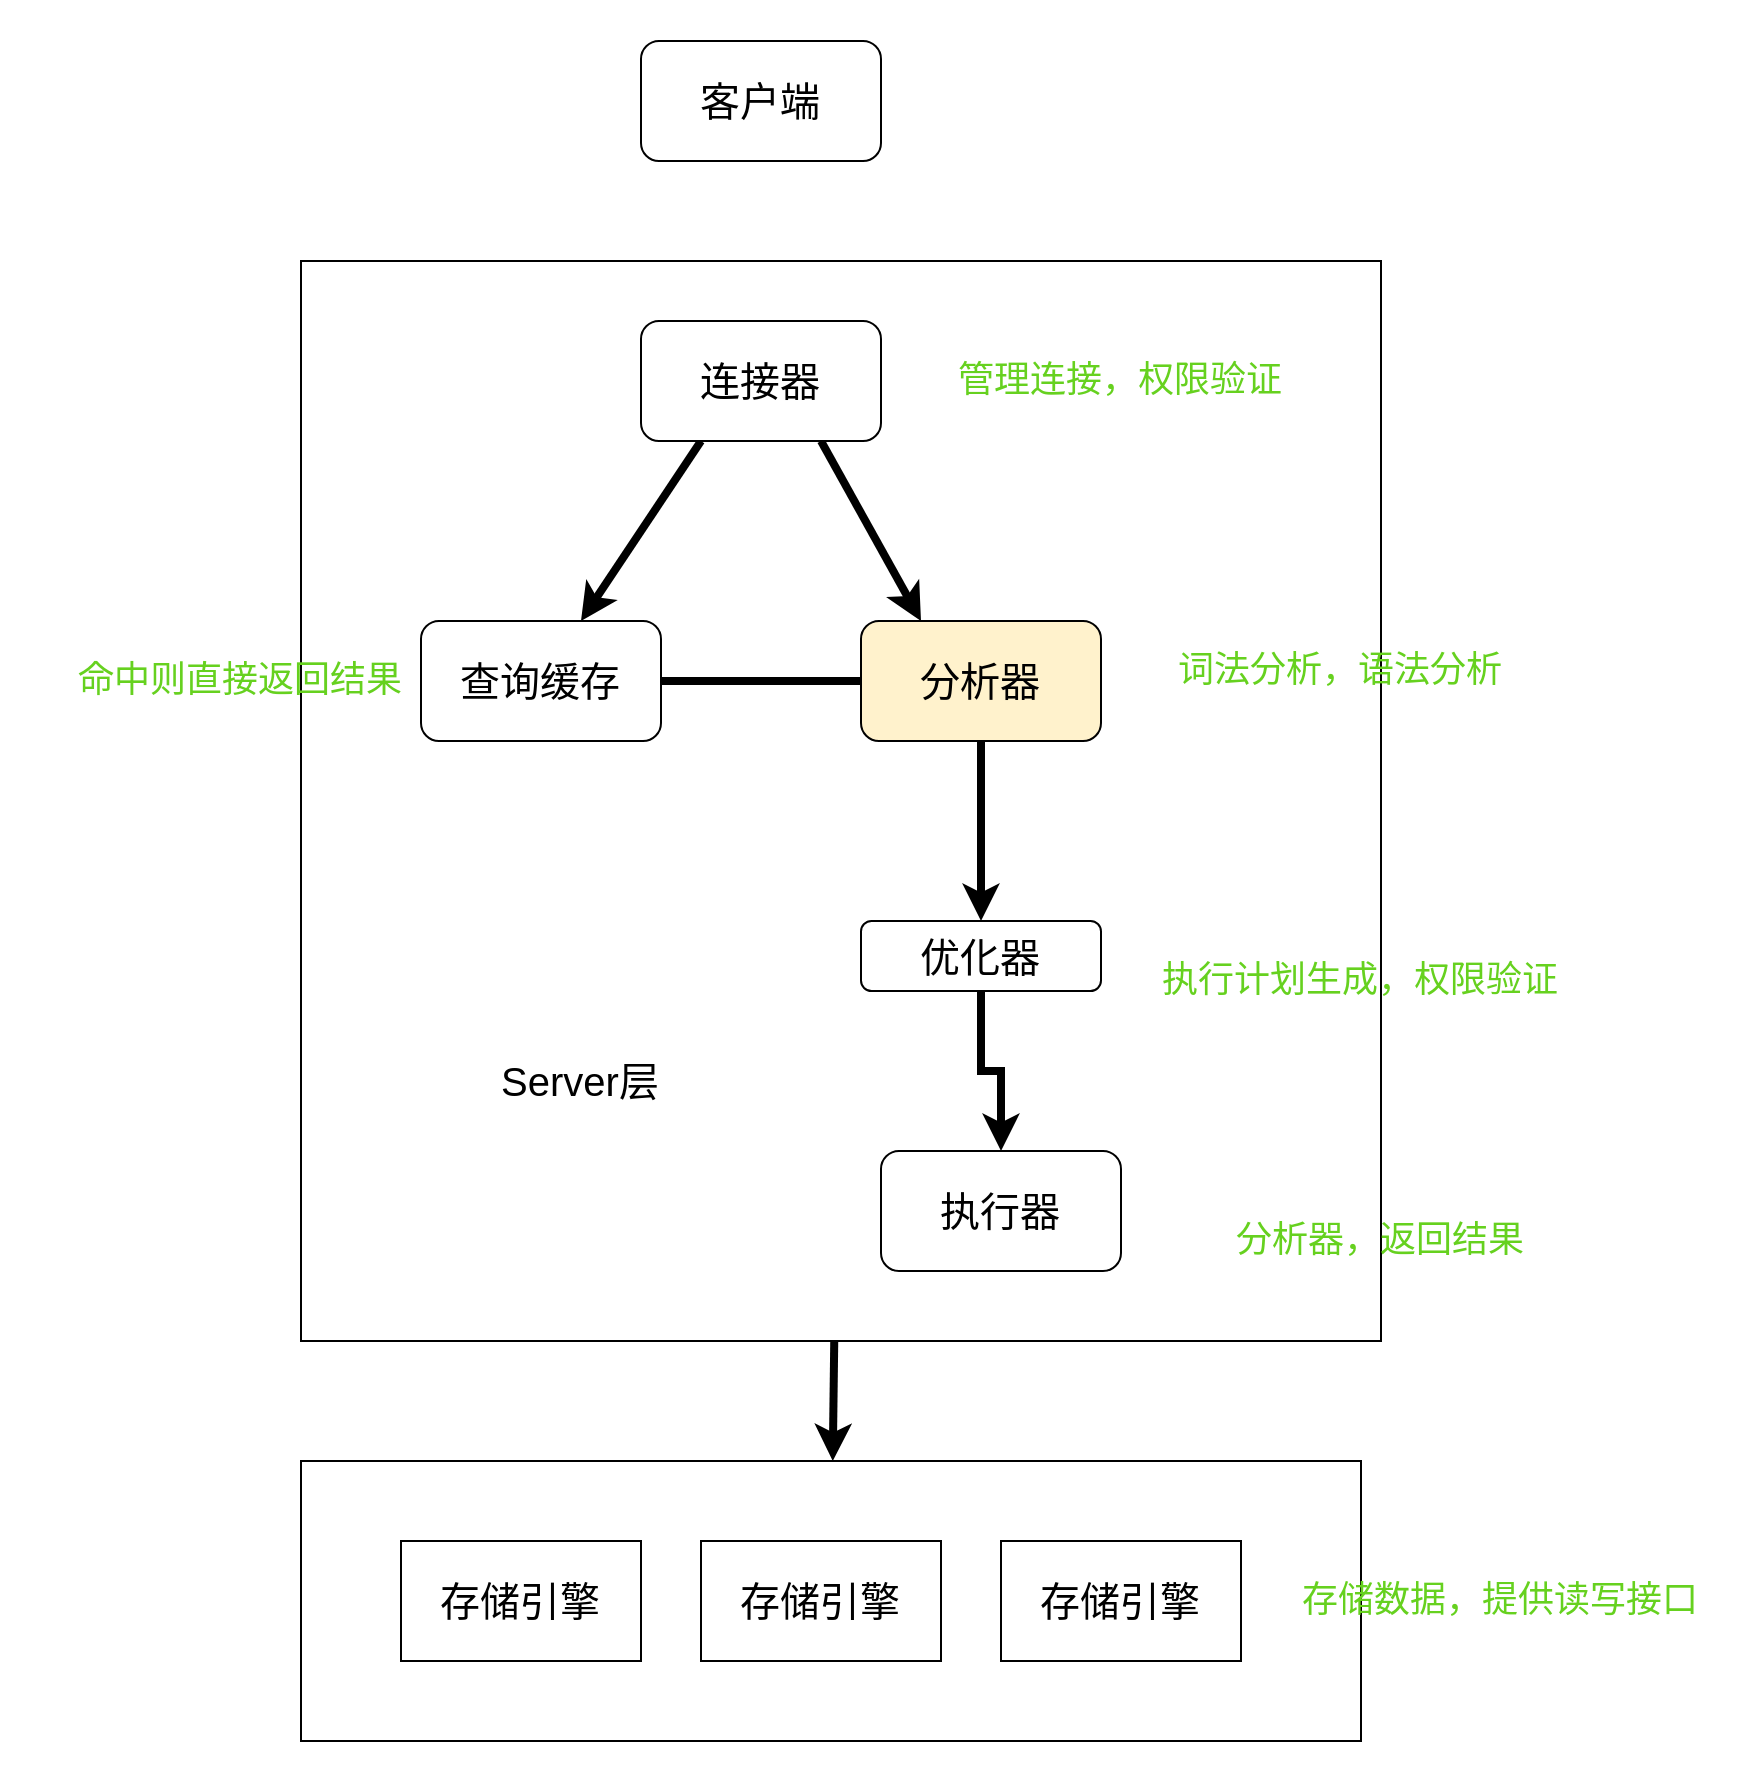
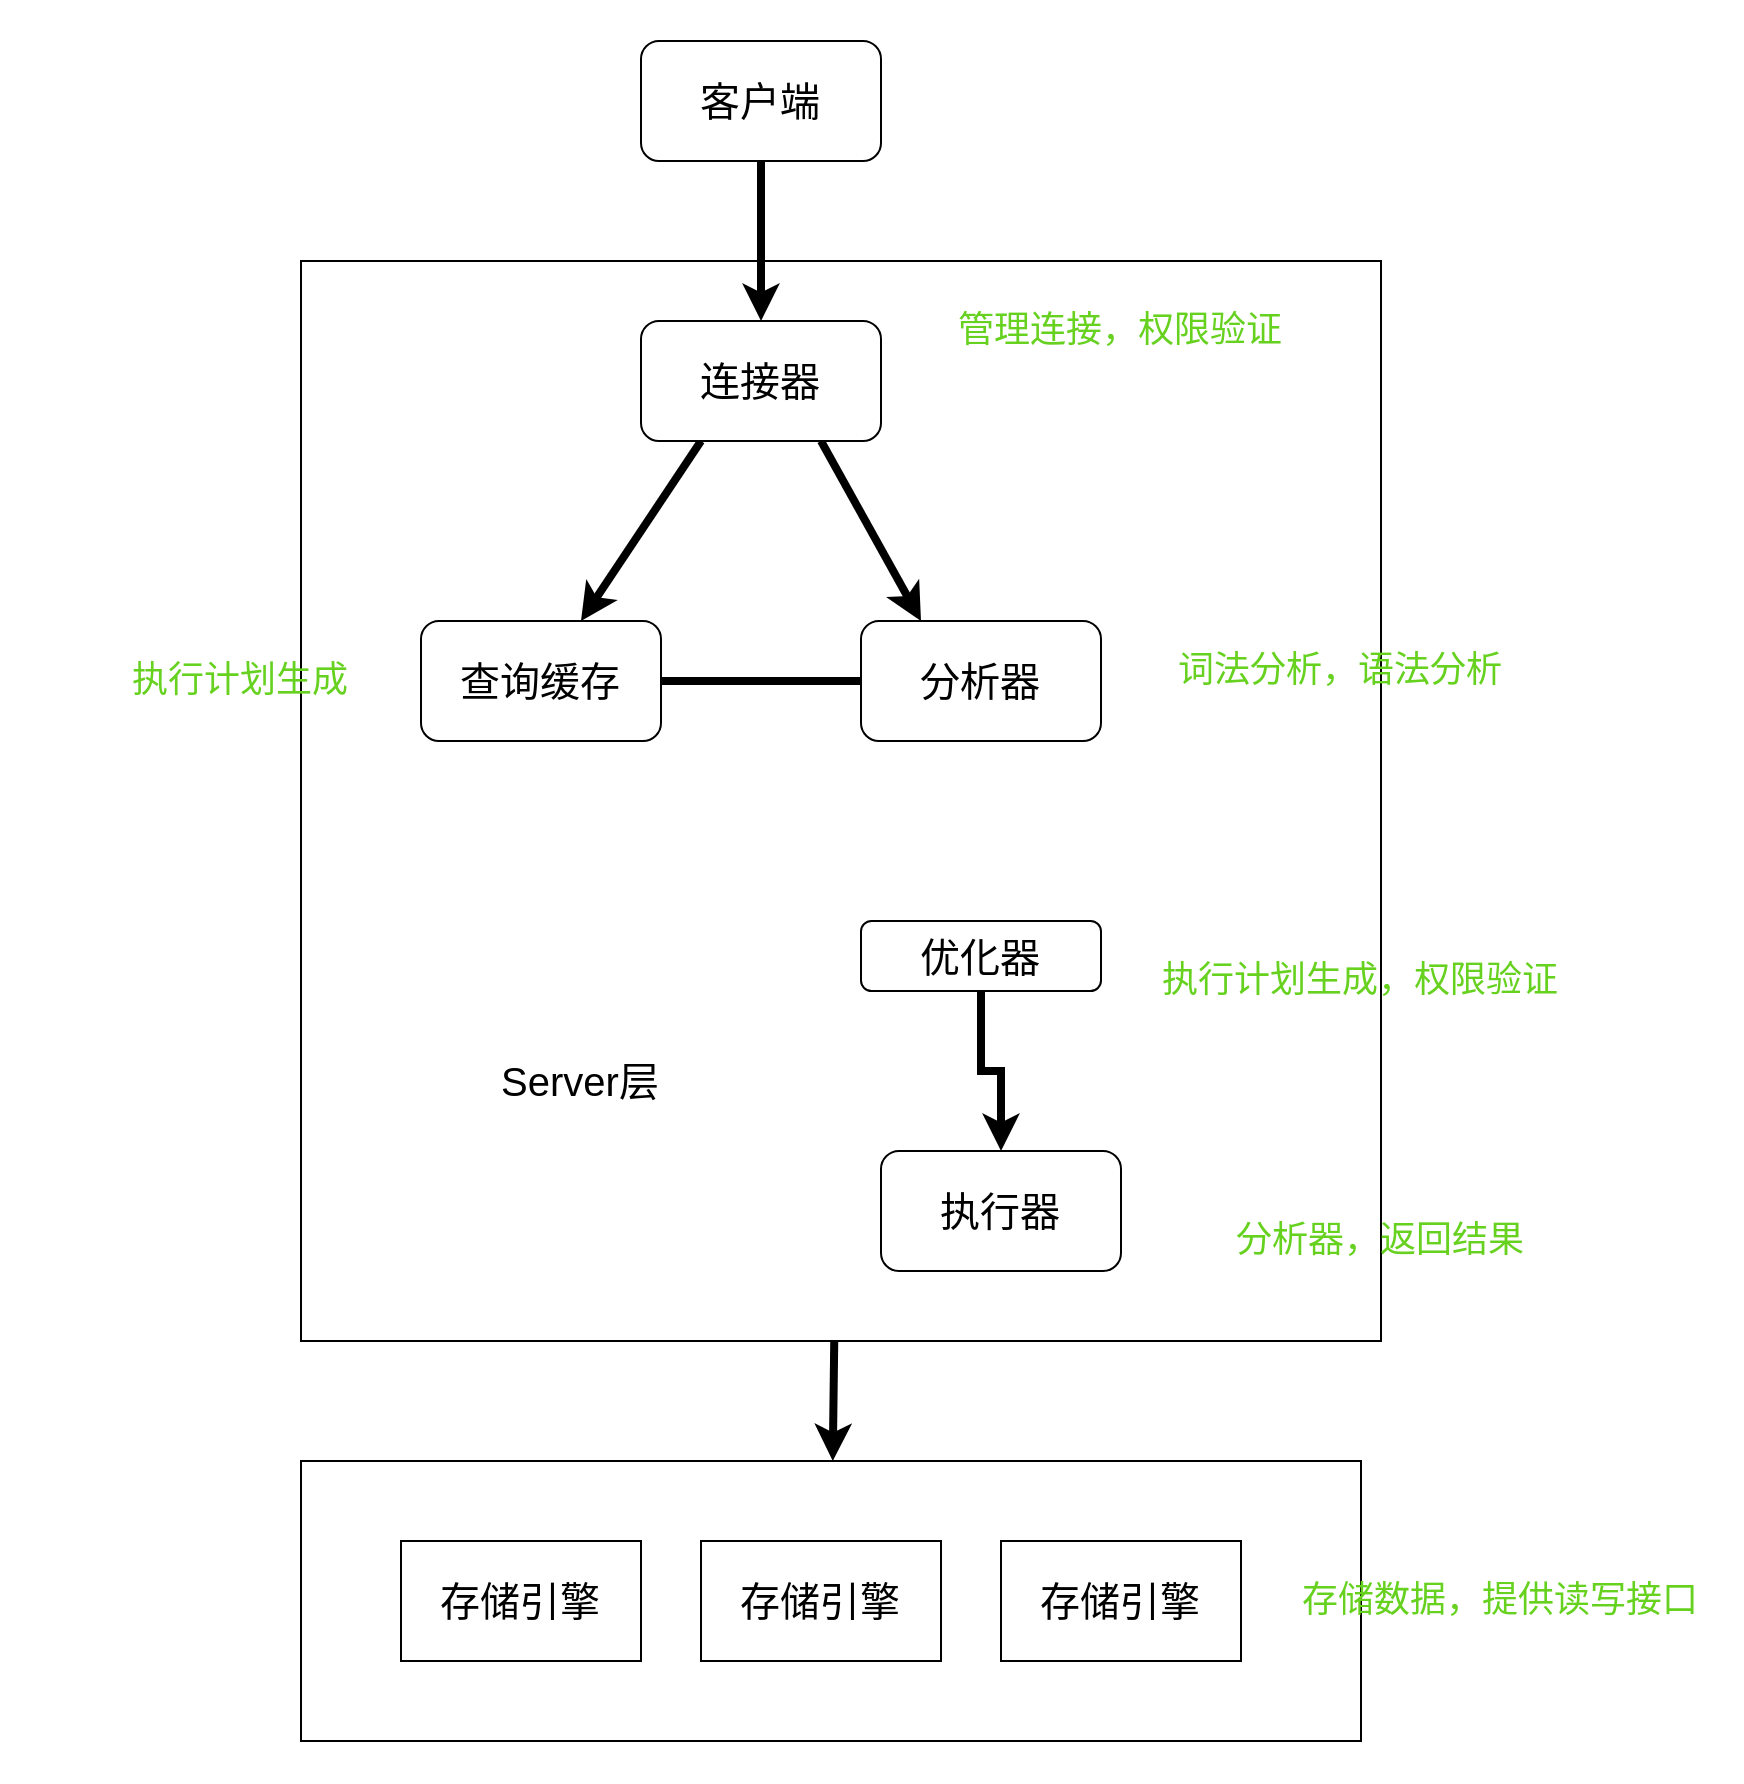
edge "客户端" -> "连接器": added
node "管理连接，权限验证": moved (1121, 381) -> (1121, 331)
node "命中则直接返回结果": label "命中则直接返回结果" -> "执行计划生成"
node "分析器": fillcolor #fff2cc -> #ffffff
edge "分析器" -> "优化器": removed
